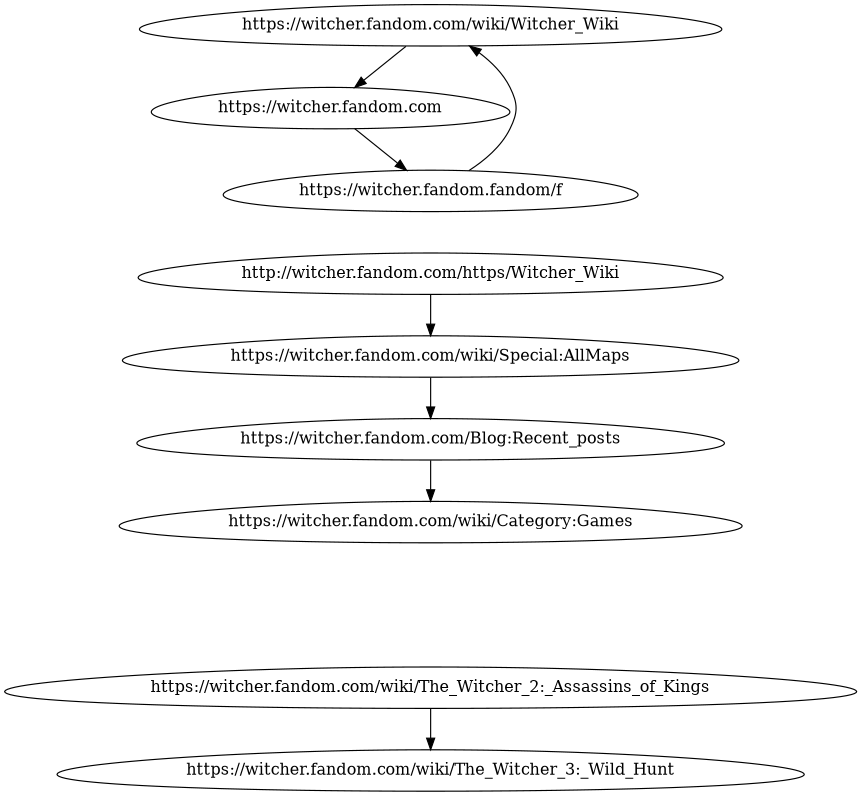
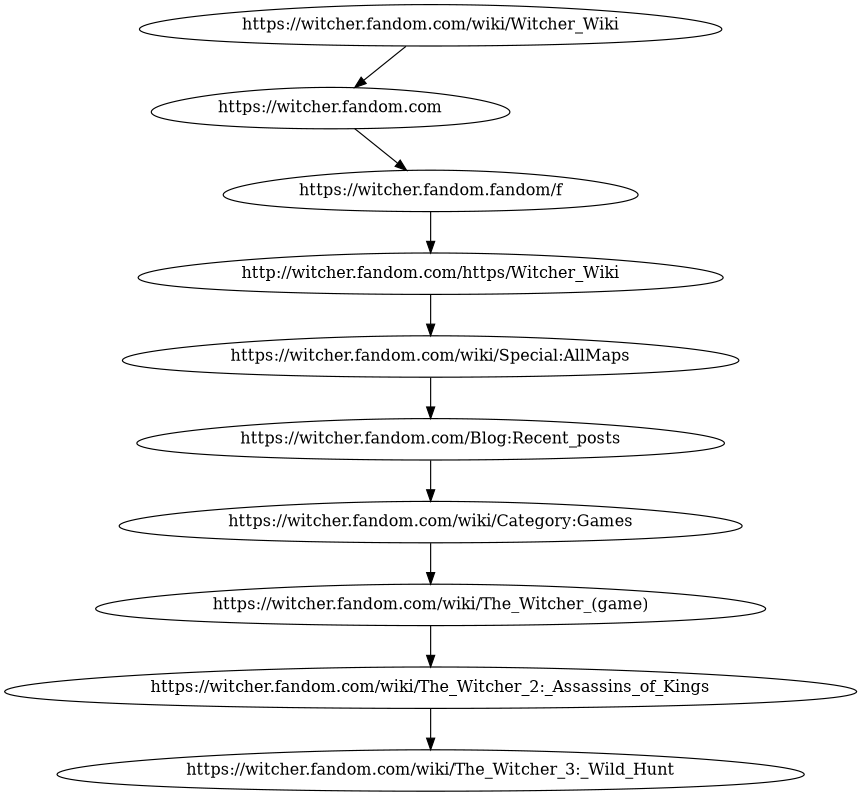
edge "https://witcher.fandom.fandom/f" -> "https://witcher.fandom.com/wiki/Witcher_Wiki": now "https://witcher.fandom.fandom/f" -> "http://witcher.fandom.com/https/Witcher_Wiki"
node "https://witcher.fandom.com/wiki/The_Witcher_(game)": added
